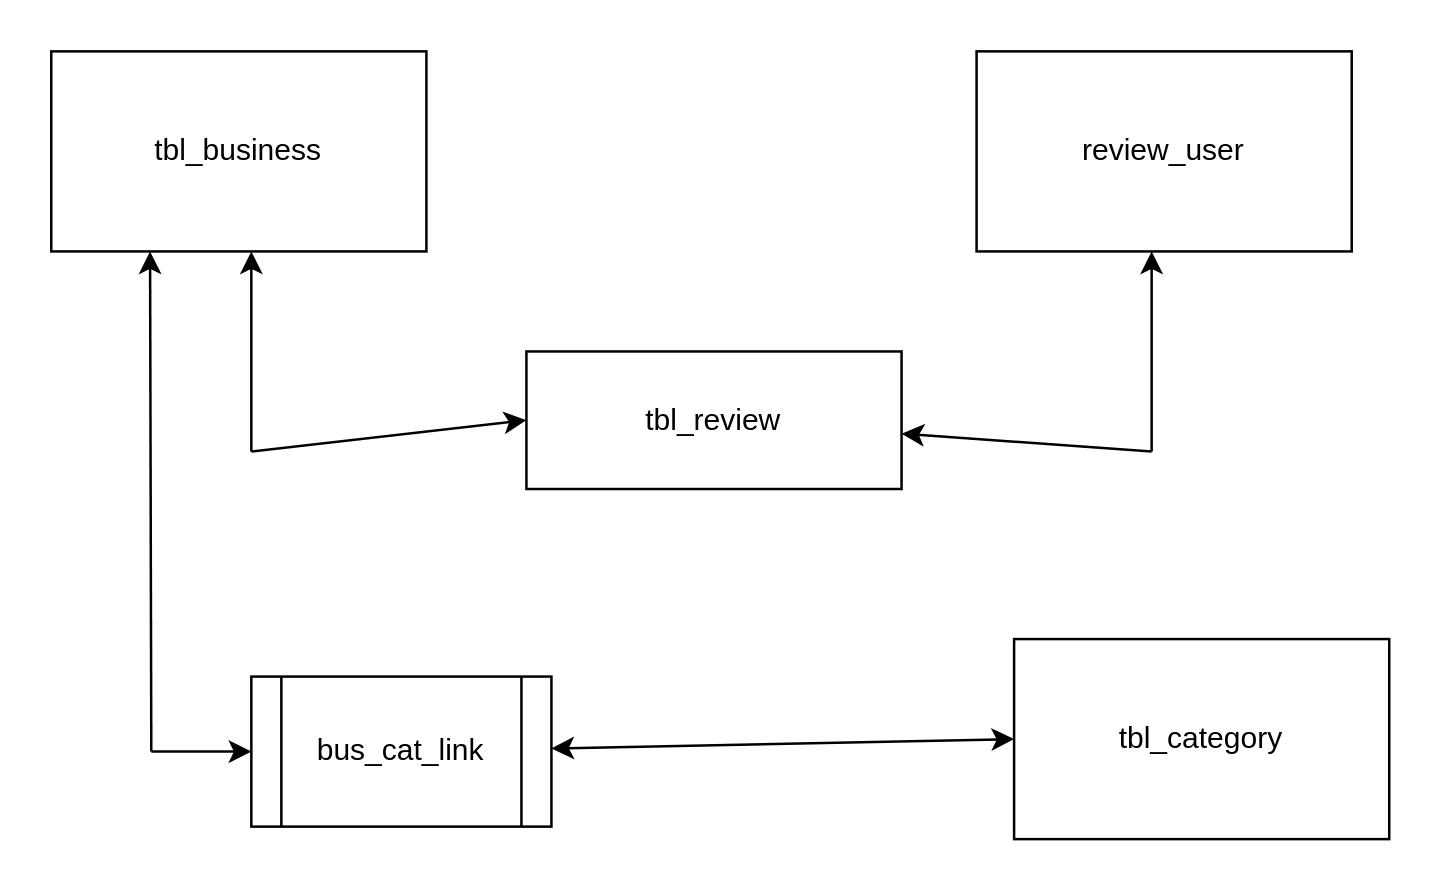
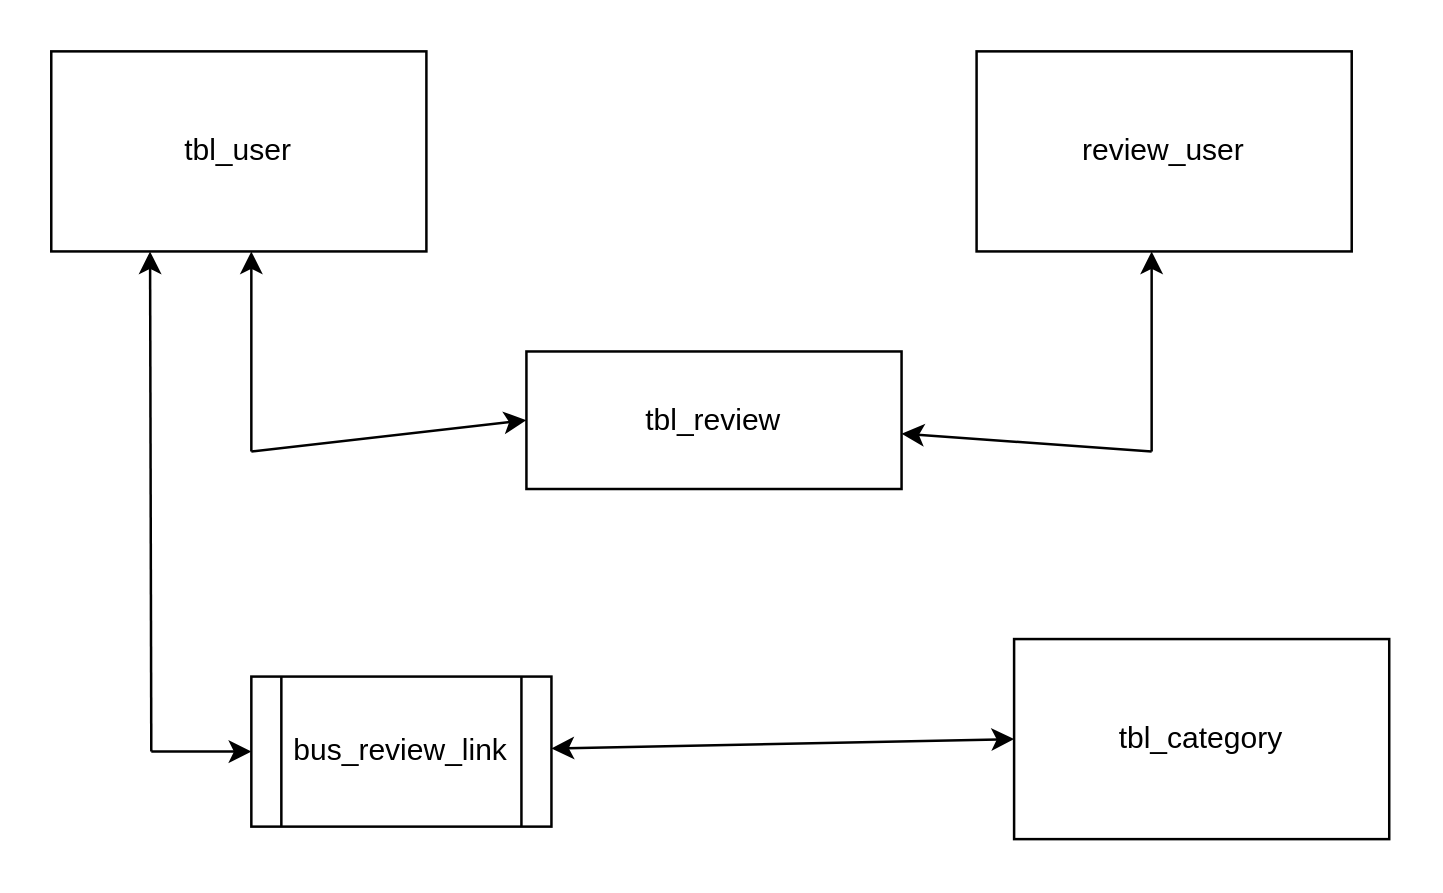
node "tbl_business": label "tbl_business" -> "tbl_user"
node "bus_cat_link": label "bus_cat_link" -> "bus_review_link"
